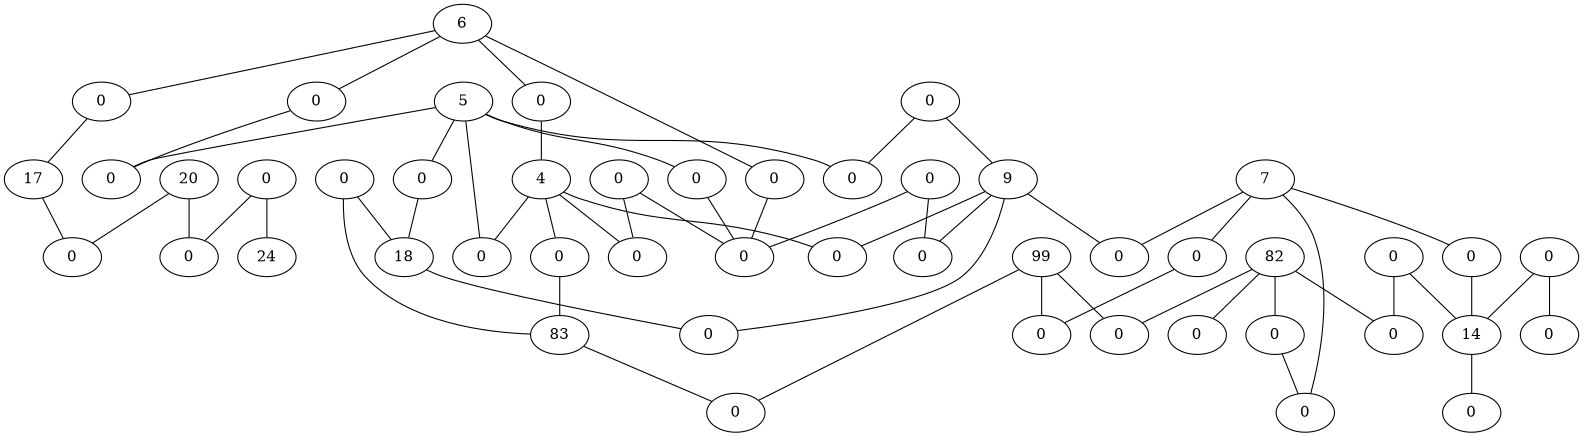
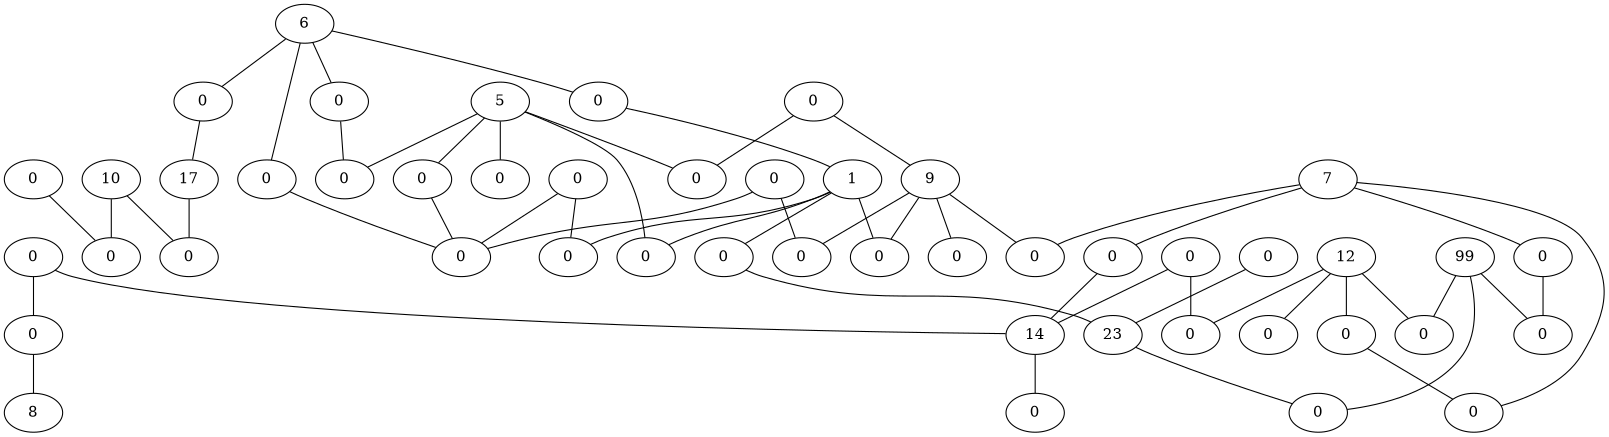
node "20": label "20" -> "10"
node "4": label "4" -> "1"
node "24": removed
node "18": removed
node "82": label "82" -> "12"
node "83": label "83" -> "23"
node "8": added
